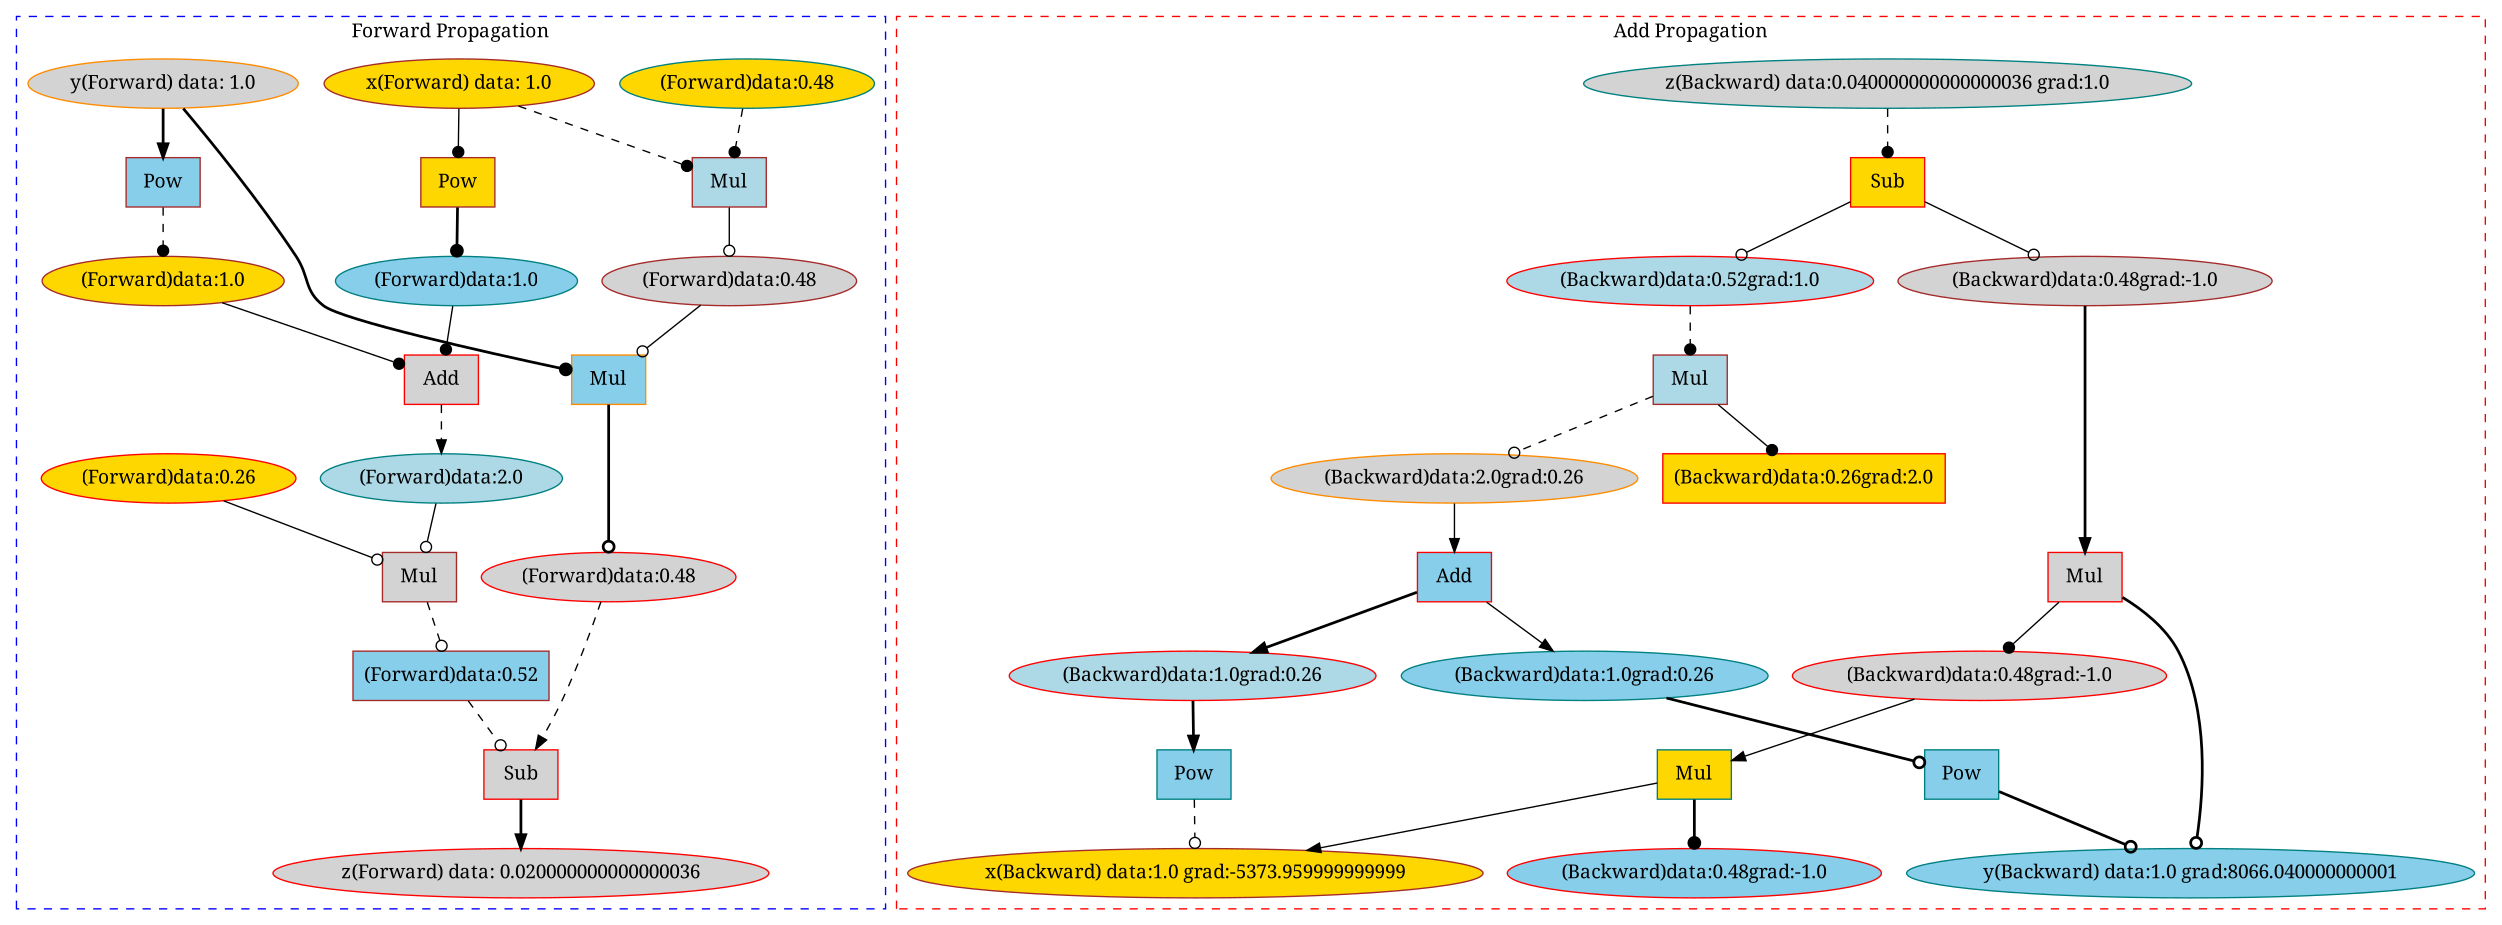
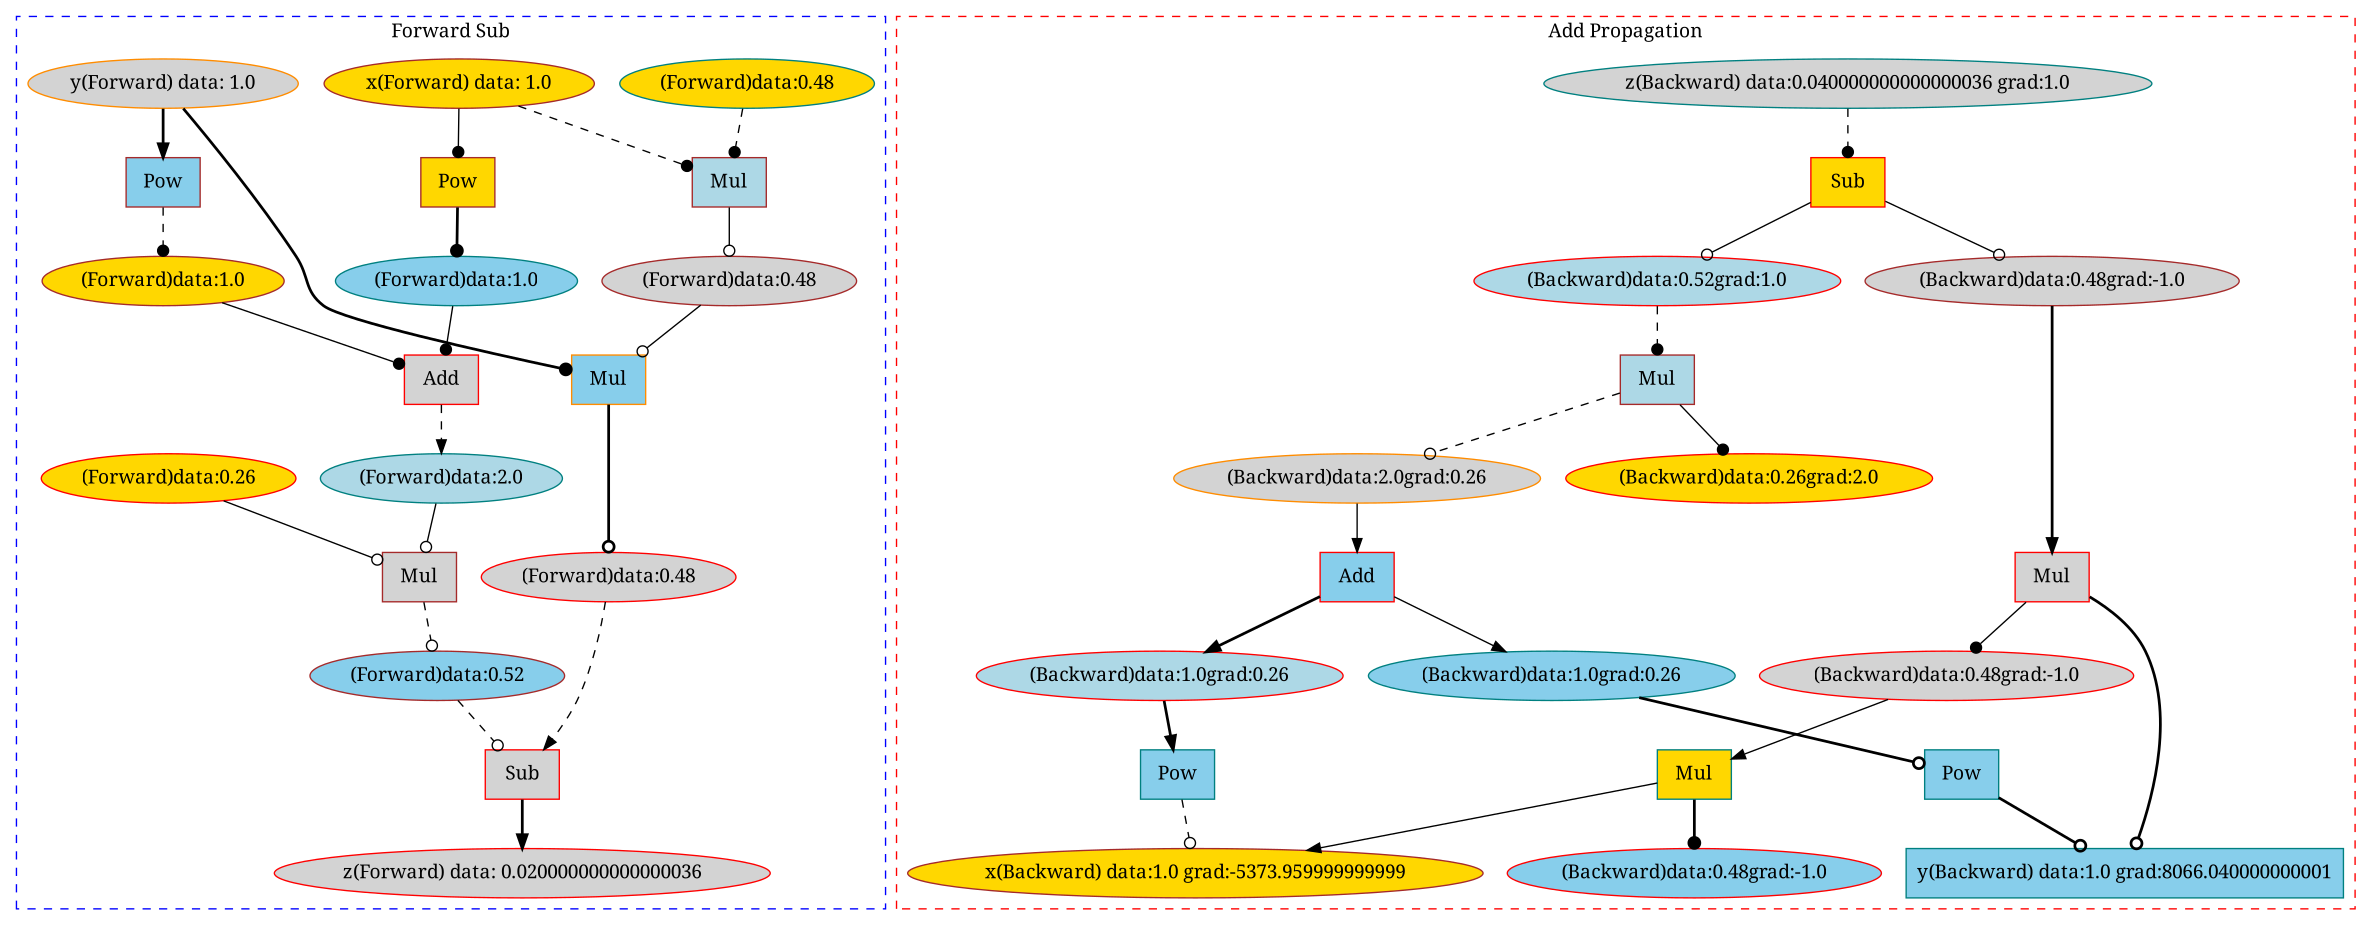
cluster "Forward Propagation": label "Forward Propagation" -> "Forward Sub"
node "(Backward)data:0.26grad:2.0": shape box -> ellipse
node "(Forward)data:0.52": shape box -> ellipse
node "y(Backward) data:1.0 grad:8066.040000000001": shape ellipse -> box
